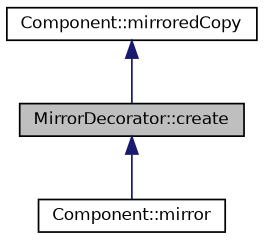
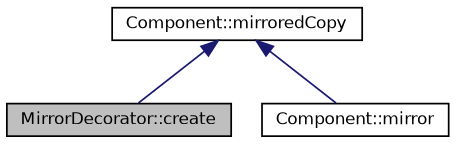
edge "Component::mirror" -> "MirrorDecorator::create": now "Component::mirror" -> "Component::mirroredCopy"
